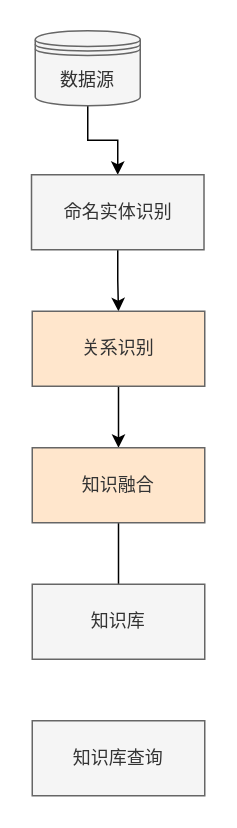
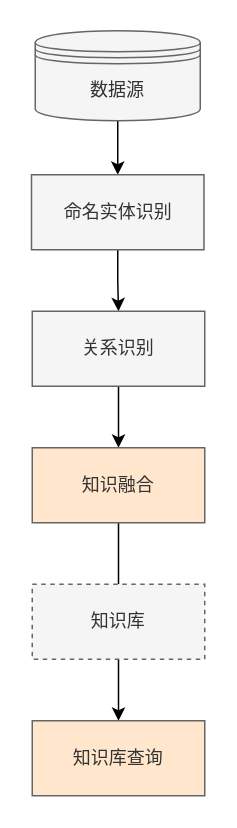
node "数据源": size 105x75 -> 165x90
node "关系识别": fillcolor #ffe6cc -> #f5f5f5
node "知识库": style solid -> dashed
edge "知识库" -> "知识库查询": added
node "知识库查询": fillcolor #f5f5f5 -> #ffe6cc
